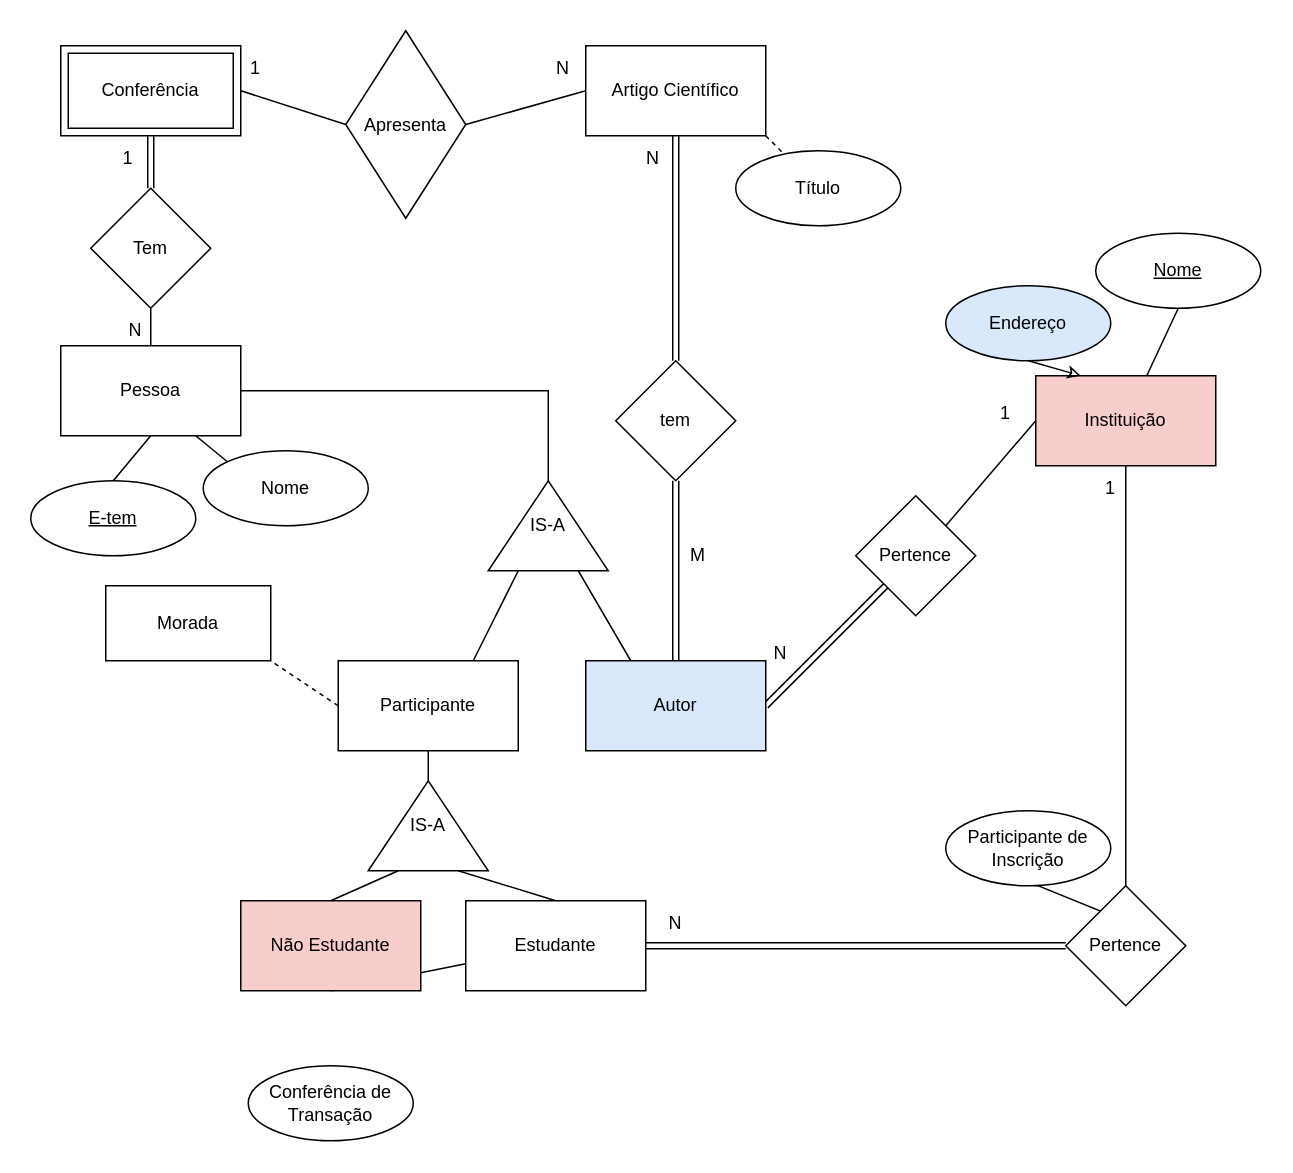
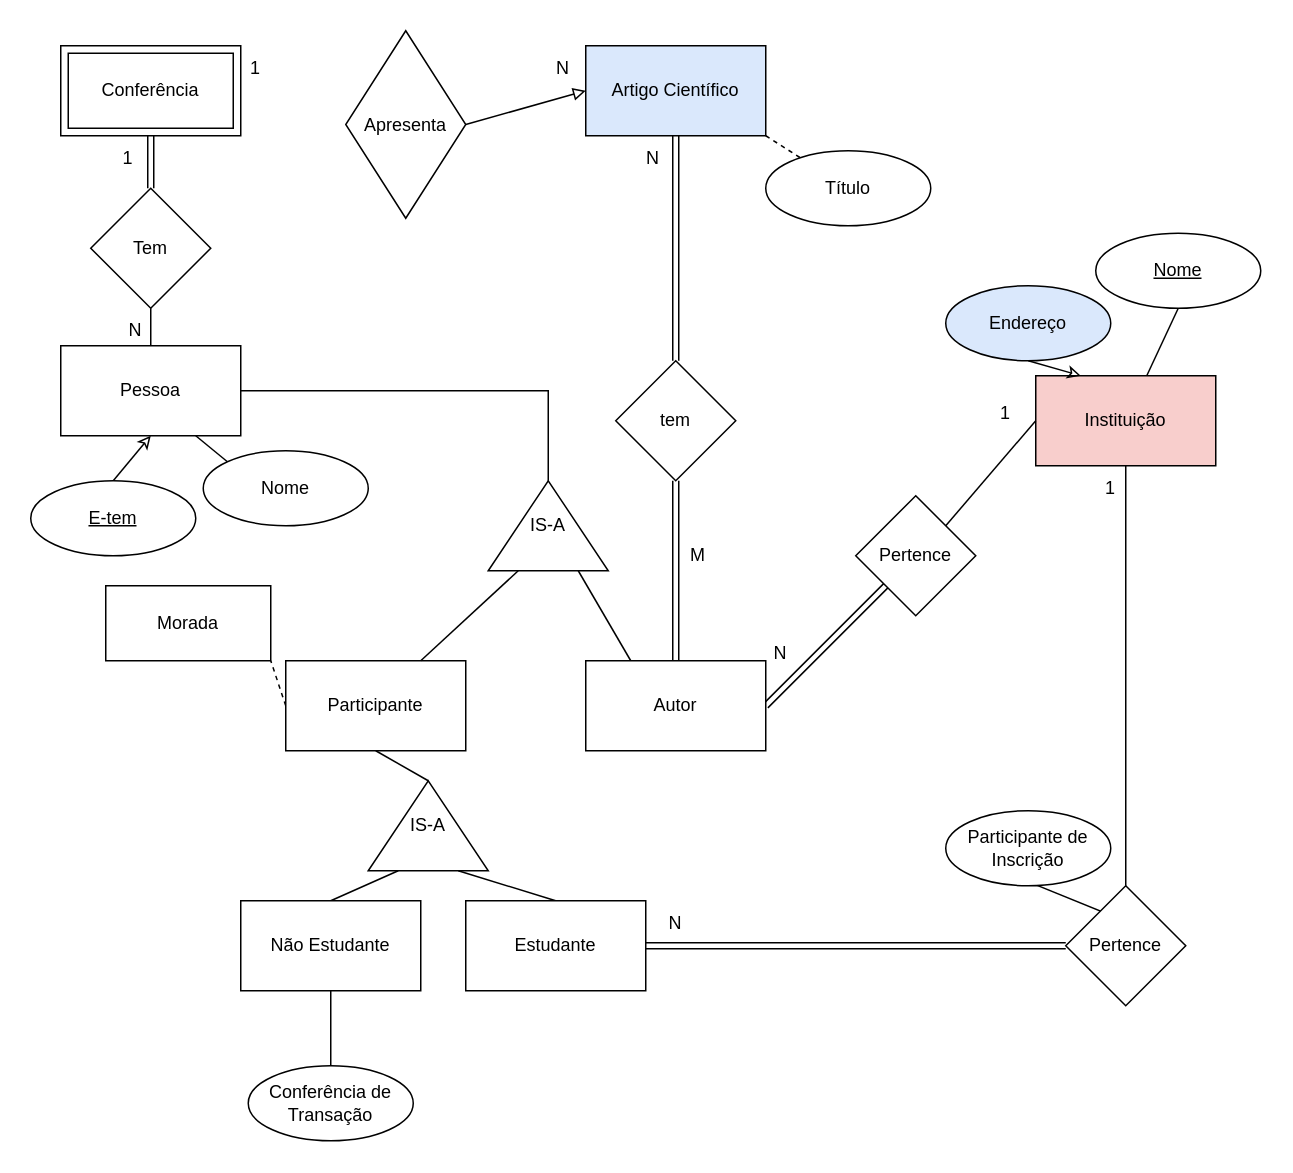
node "Artigo Científico": fillcolor #ffffff -> #dae8fc
edge "Artigo Científico" -- "Apresenta": arrowhead none -> block
edge "Conferência" -- "Apresenta": removed
node "Título": moved (818, 188) -> (848, 188)
edge "Pessoa" -- "E-tem": arrowhead none -> classic
node "Participante": moved (428, 706) -> (376, 706)
node "Autor": fillcolor #dae8fc -> #ffffff
node "Não Estudante": fillcolor #f8cecc -> #ffffff
edge "Não Estudante" -- "Estudante": now "Não Estudante" -- "Conferência de Transação"
